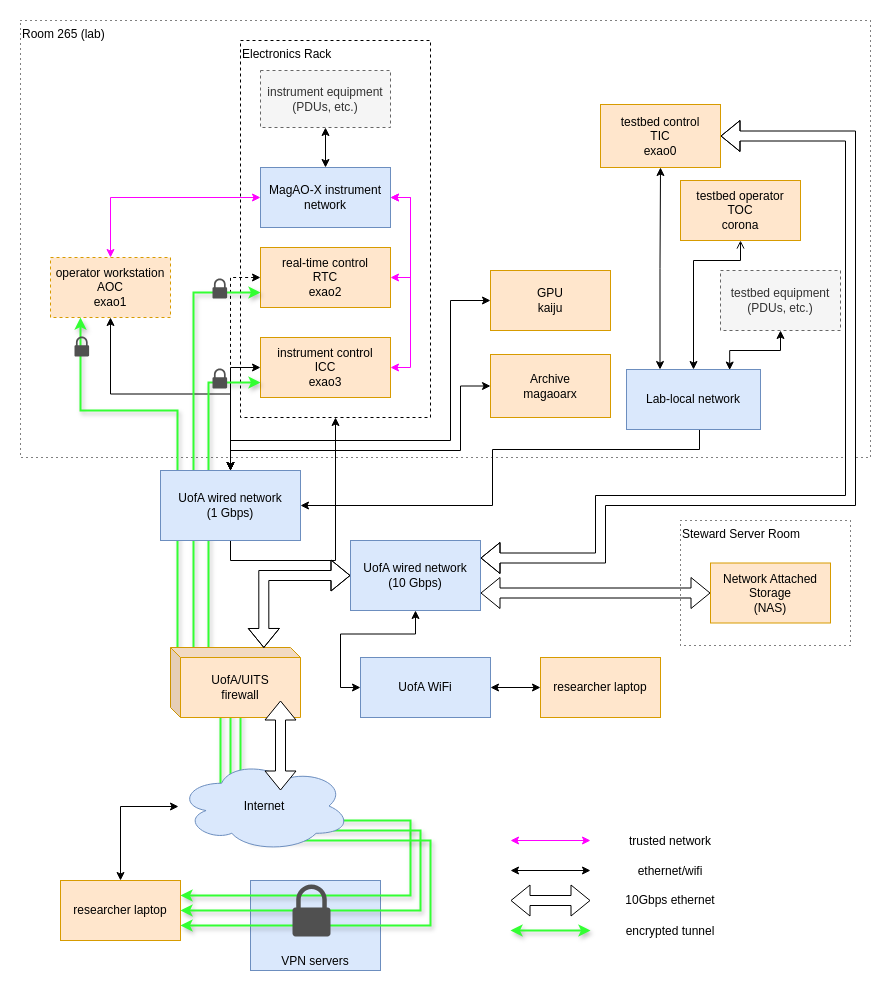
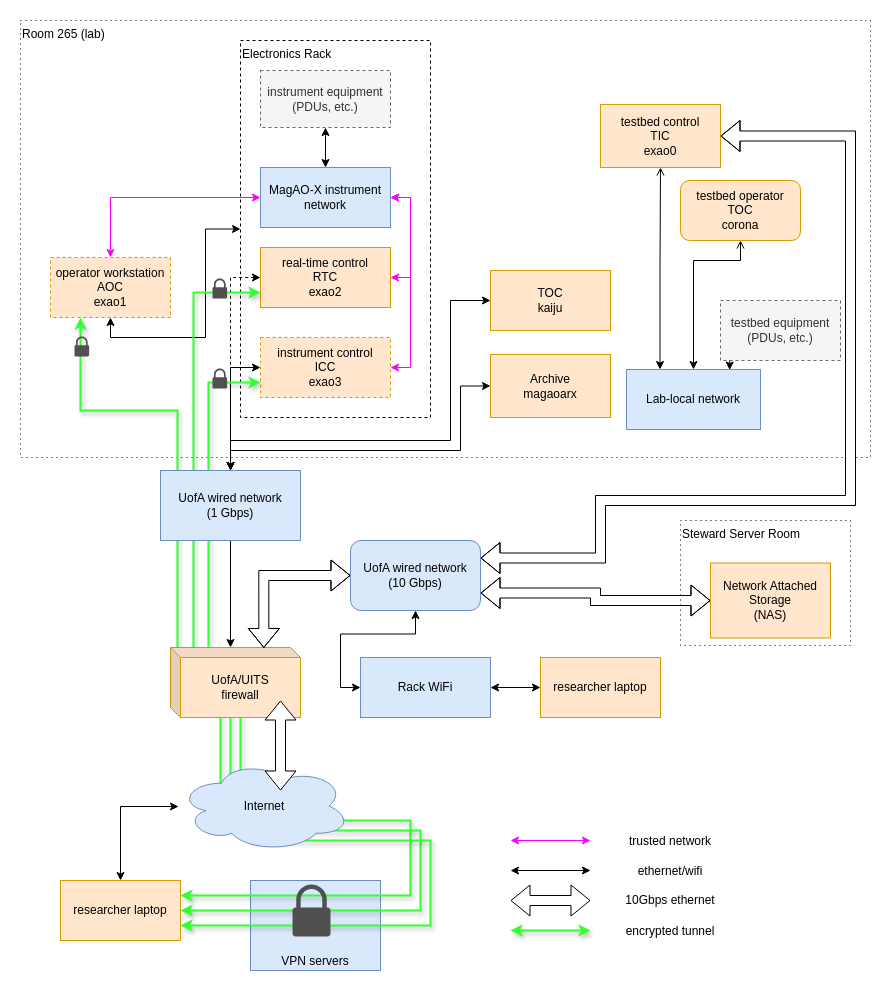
edge "testbed control TIC exao0" -- "Lab-local network": arrowhead classic -> open
node "testbed operator TOC corona": shape rectangle -> rounded rectangle
node "GPU kaiju": label "GPU kaiju" -> "TOC kaiju"
node "testbed equipment (PDUs, etc.)": moved (781, 301) -> (781, 331)
node "instrument control ICC exao3": style solid -> dashed
edge "operator workstation AOC exao1" -- "UofA wired network (1 Gbps)": now "operator workstation AOC exao1" -- "Electronics Rack"
edge "Lab-local network" -> "UofA wired network (1 Gbps)": removed
edge "UofA wired network (1 Gbps)" -> "Electronics Rack": now "UofA wired network (1 Gbps)" -> "UofA/UITS firewall"
node "UofA wired network (10 Gbps)": shape rectangle -> rounded rectangle
node "Network Attached Storage (NAS)": size 120x60 -> 120x75
node "UofA WiFi": label "UofA WiFi" -> "Rack WiFi"
